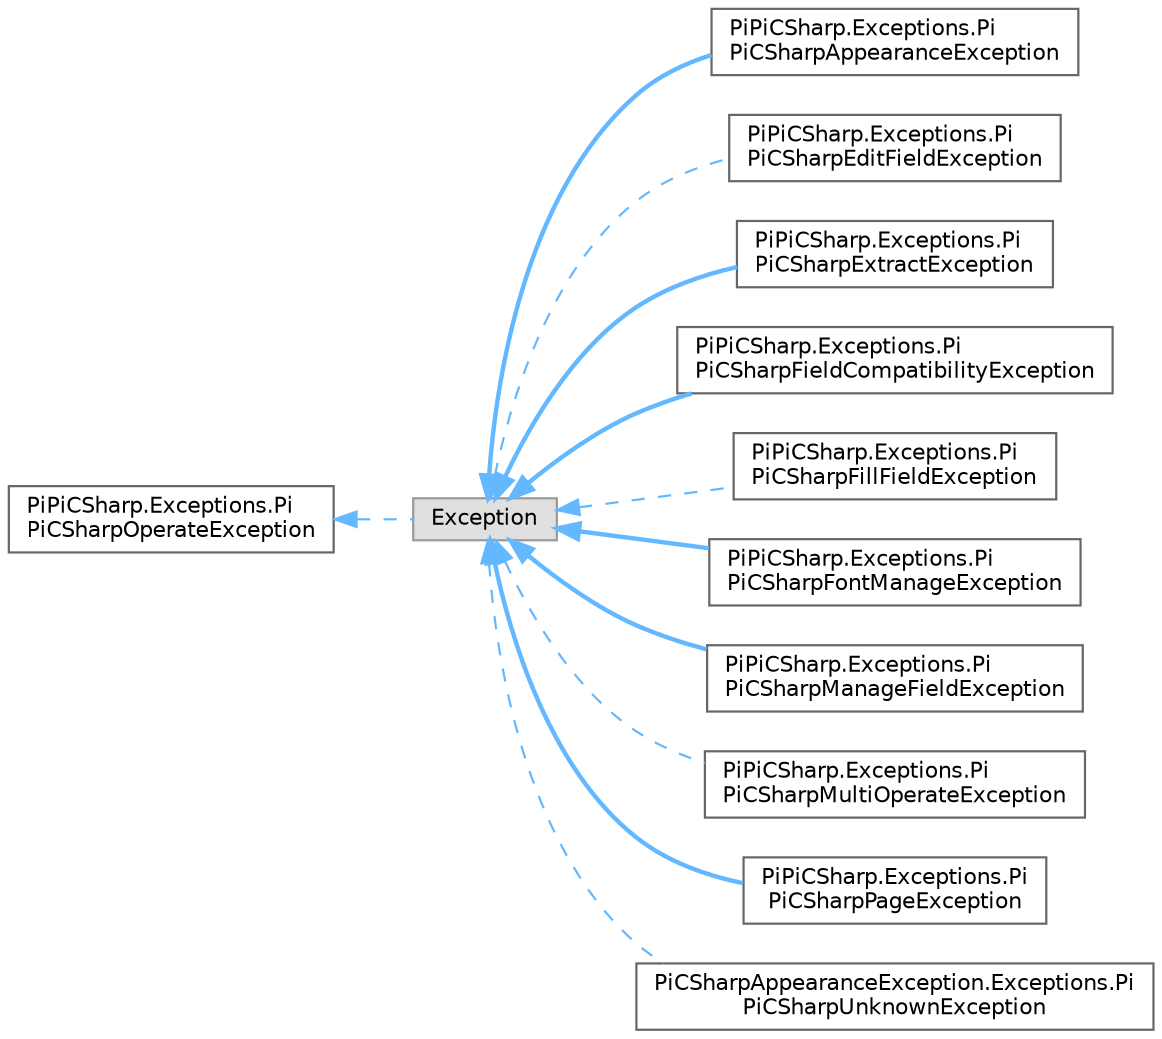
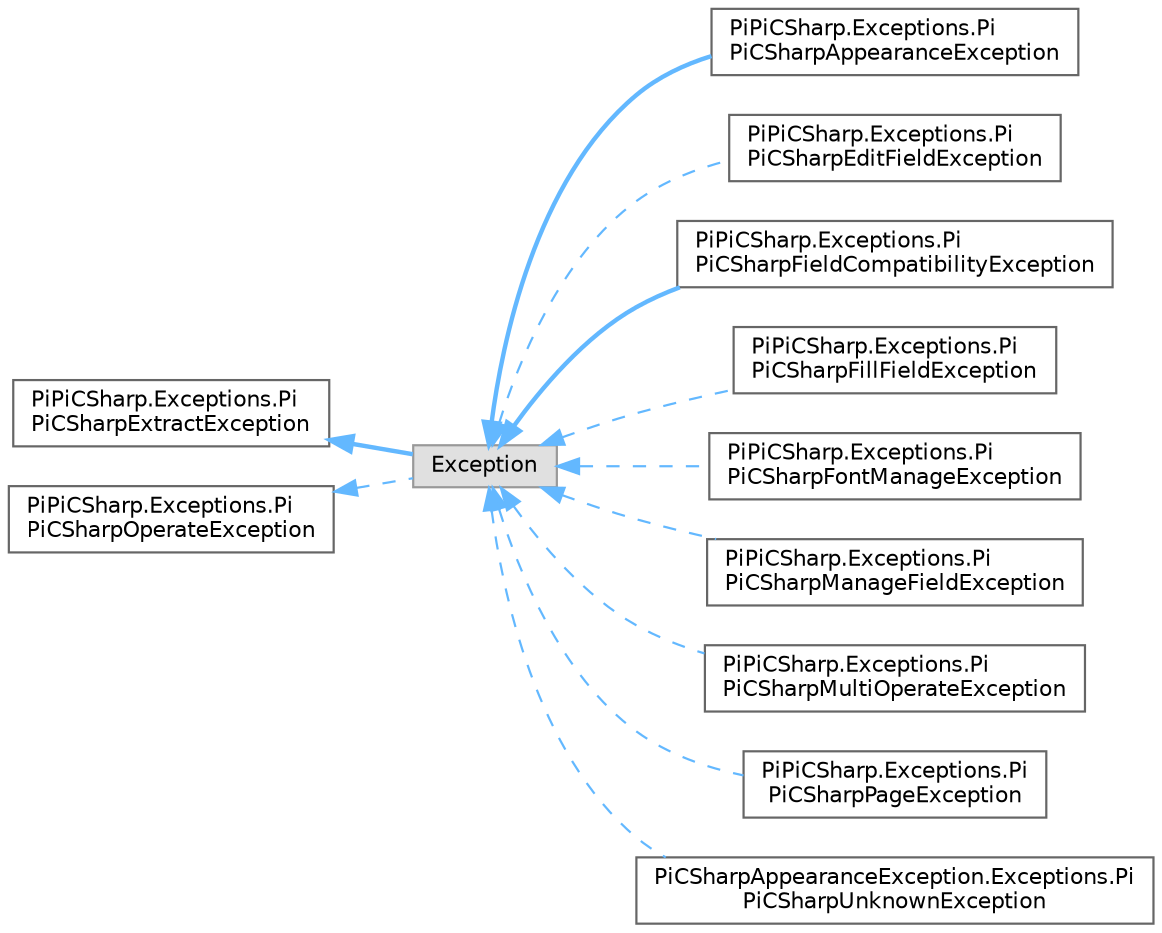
edge "PiPiCSharp.Exceptions.Pi PiCSharpExtractException" -> "Exception": reversed
edge "PiPiCSharp.Exceptions.Pi PiCSharpFontManageException" -> "Exception": style bold -> dashed
edge "PiPiCSharp.Exceptions.Pi PiCSharpManageFieldException" -> "Exception": style bold -> dashed
edge "PiPiCSharp.Exceptions.Pi PiCSharpPageException" -> "Exception": style bold -> dashed
